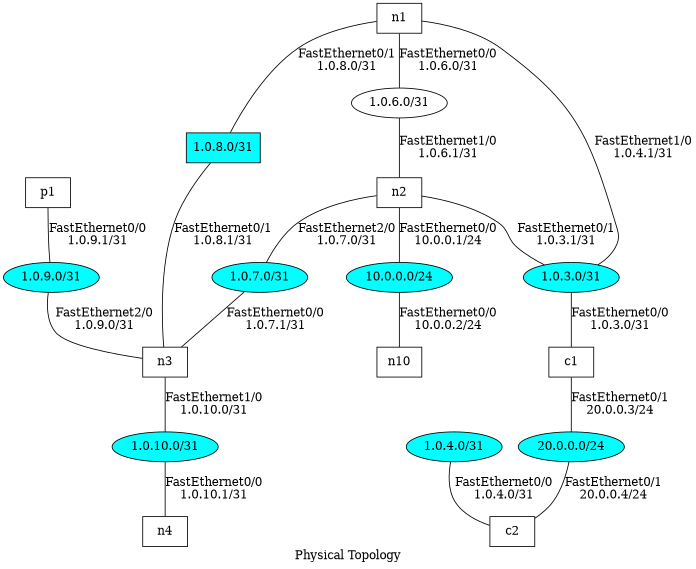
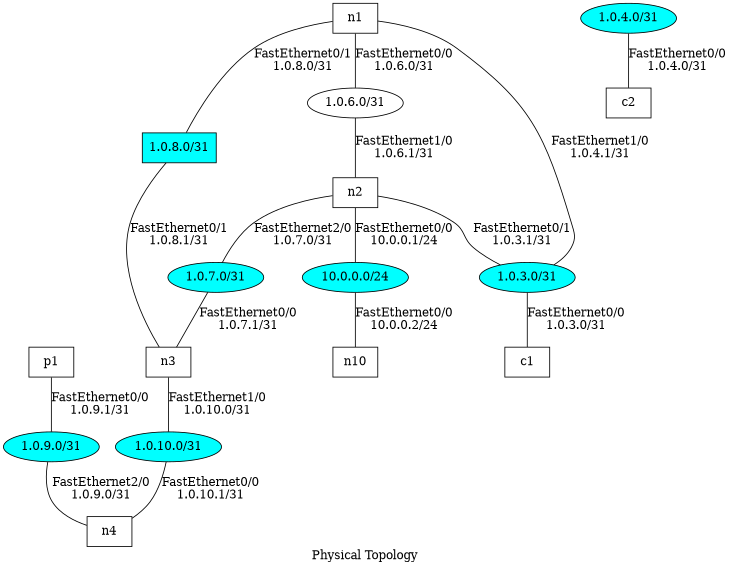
edge "1.0.9.0/31" -- "n3": now "1.0.9.0/31" -- "n4"
node "20.0.0.0/24": removed
